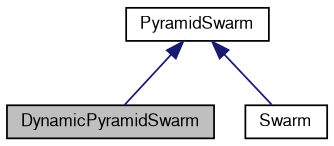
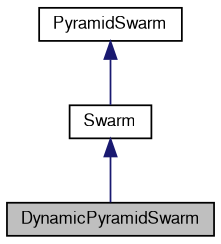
edge "DynamicPyramidSwarm" -> "PyramidSwarm": now "DynamicPyramidSwarm" -> "Swarm"
